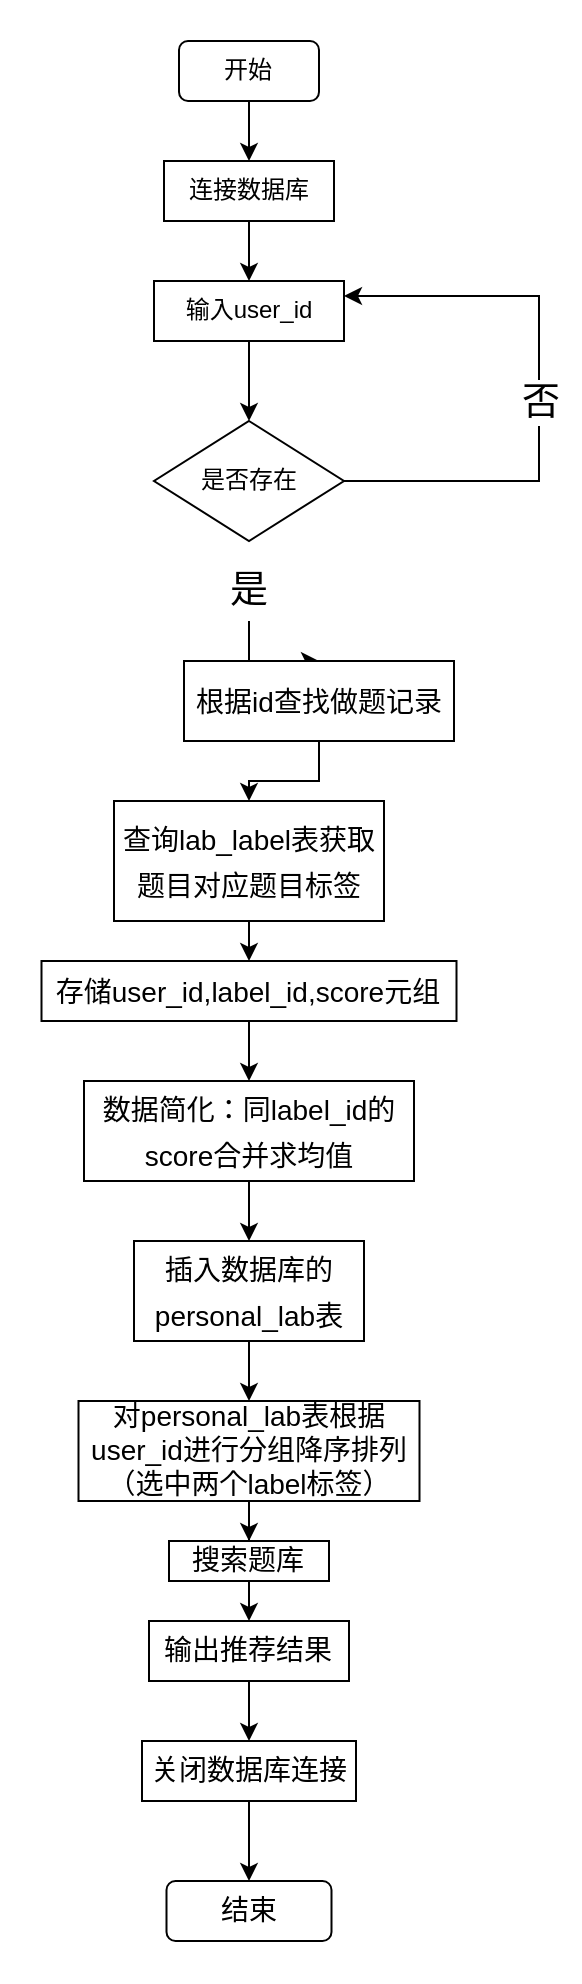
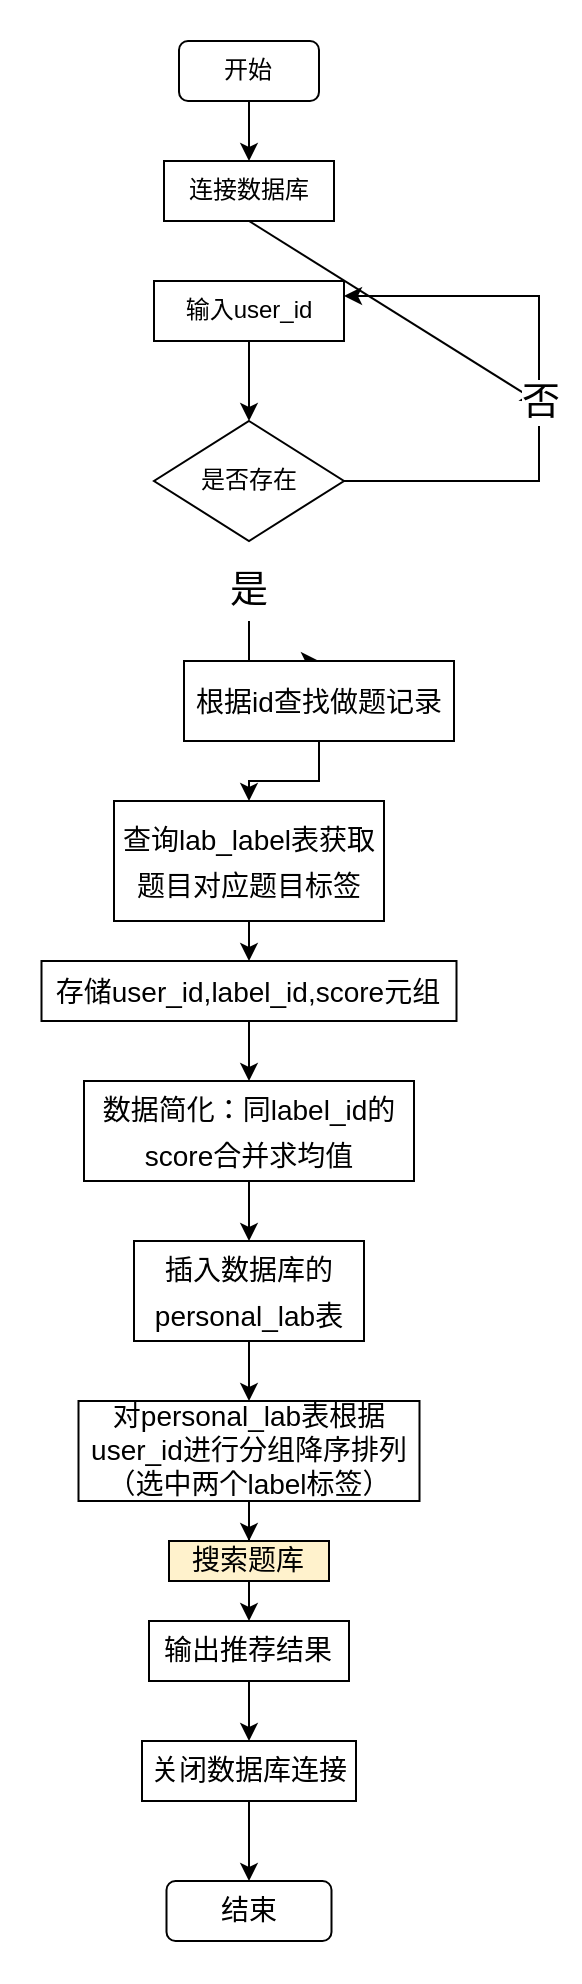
edge "连接数据库" -> "输入user_id": now "连接数据库" -> "否"
node "搜索题库": fillcolor #ffffff -> #fff2cc
